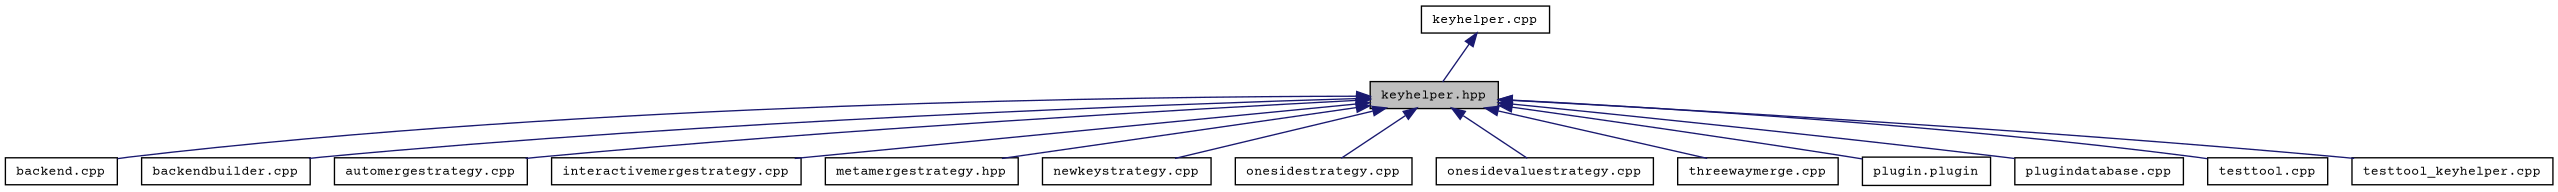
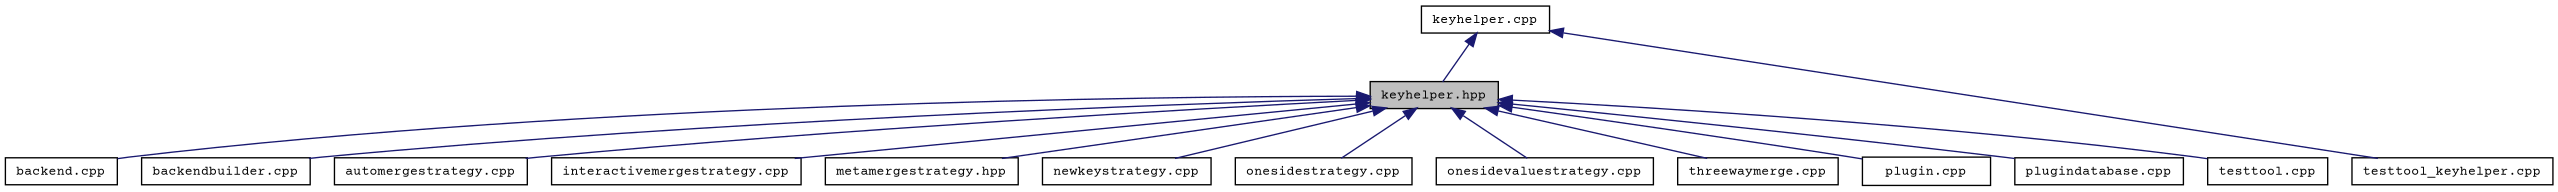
edge "testtool_keyhelper.cpp" -> "keyhelper.hpp": now "testtool_keyhelper.cpp" -> "keyhelper.cpp"
node "plugin.plugin": label "plugin.plugin" -> "plugin.cpp"
